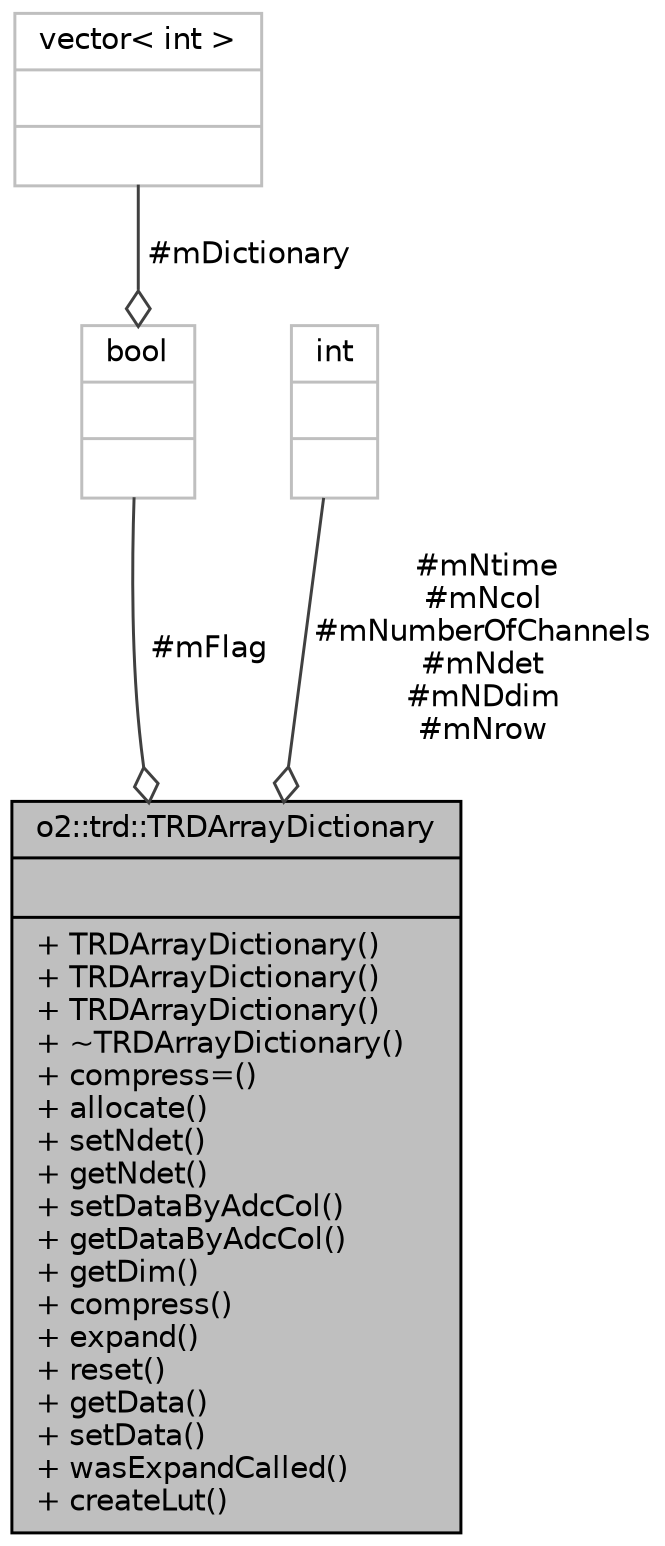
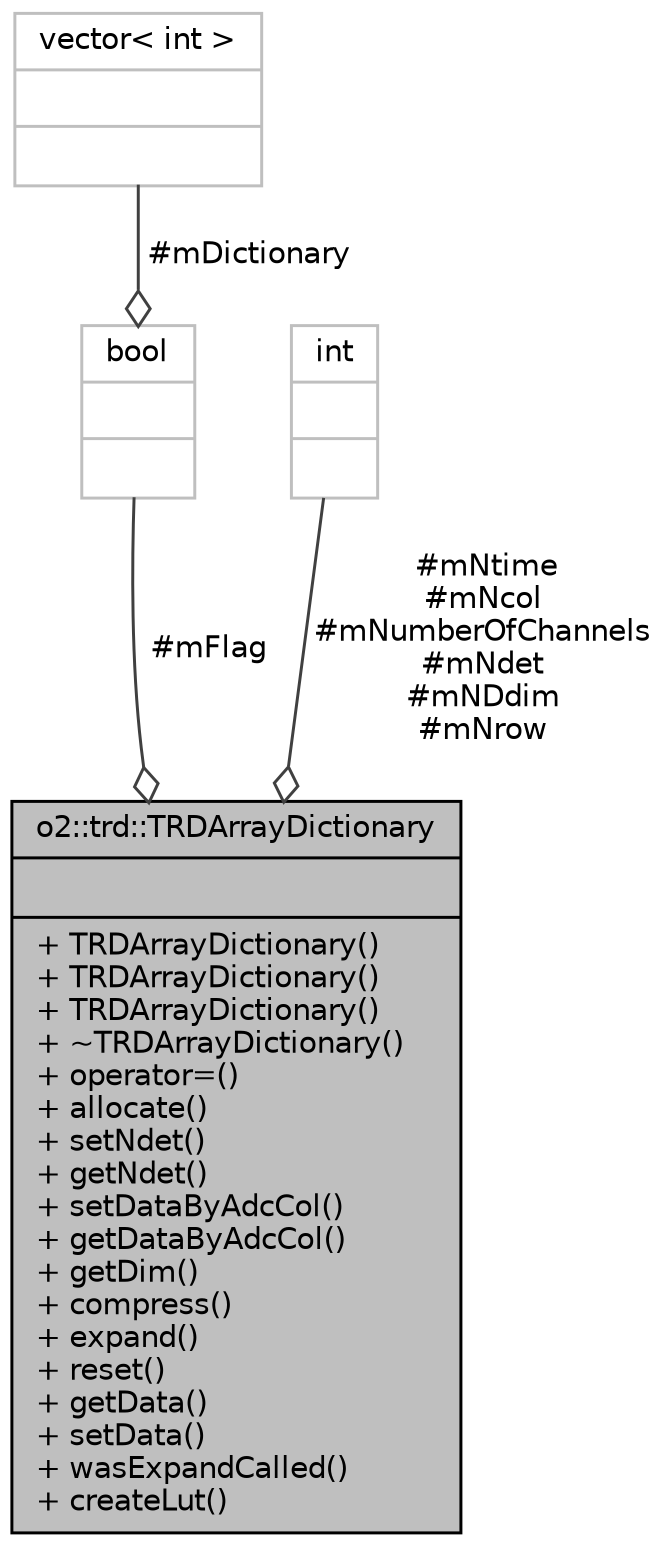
node "o2::trd::TRDArrayDictionary": text "+ compress=()" -> "+ operator=()"
